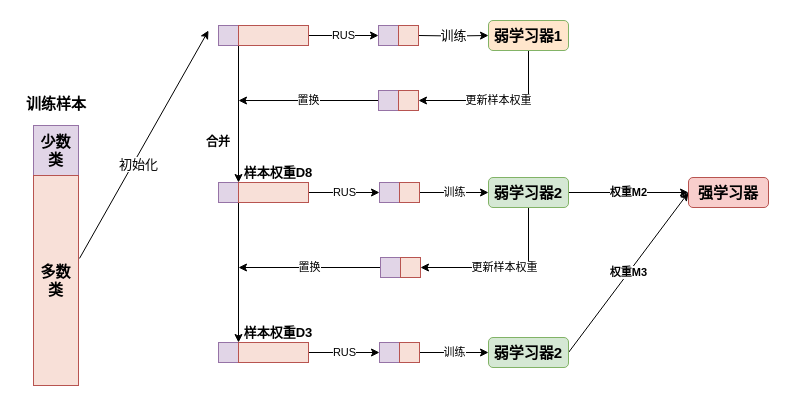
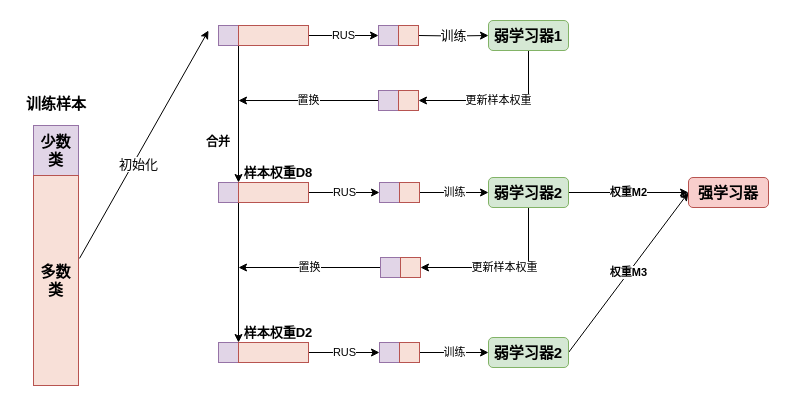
node "弱学习器1": fillcolor #ffe6cc -> #d5e8d4
node "样本权重D3": label "样本权重D3" -> "样本权重D2"
